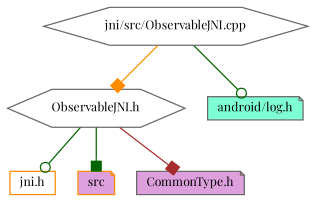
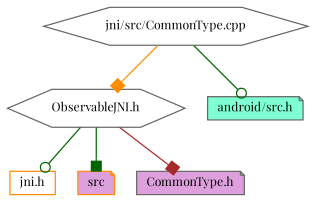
node "jni/src/ObservableJNI.cpp": label "jni/src/ObservableJNI.cpp" -> "jni/src/CommonType.cpp"
node "android/log.h": label "android/log.h" -> "android/src.h"
